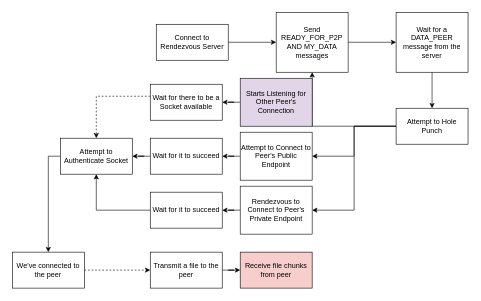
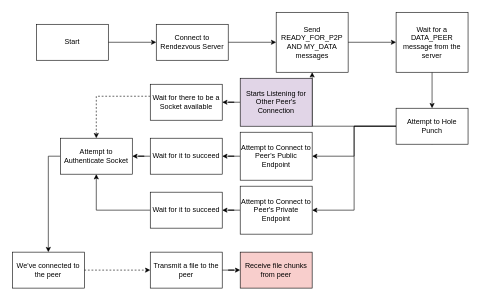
node "Start": added
edge "Start" -> "Connect to Rendezvous Server": added
node "Rendezvous to Connect to Peer's Private Endpoint": label "Rendezvous to Connect to Peer's Private Endpoint" -> "Attempt to Connect to Peer's Private Endpoint"
